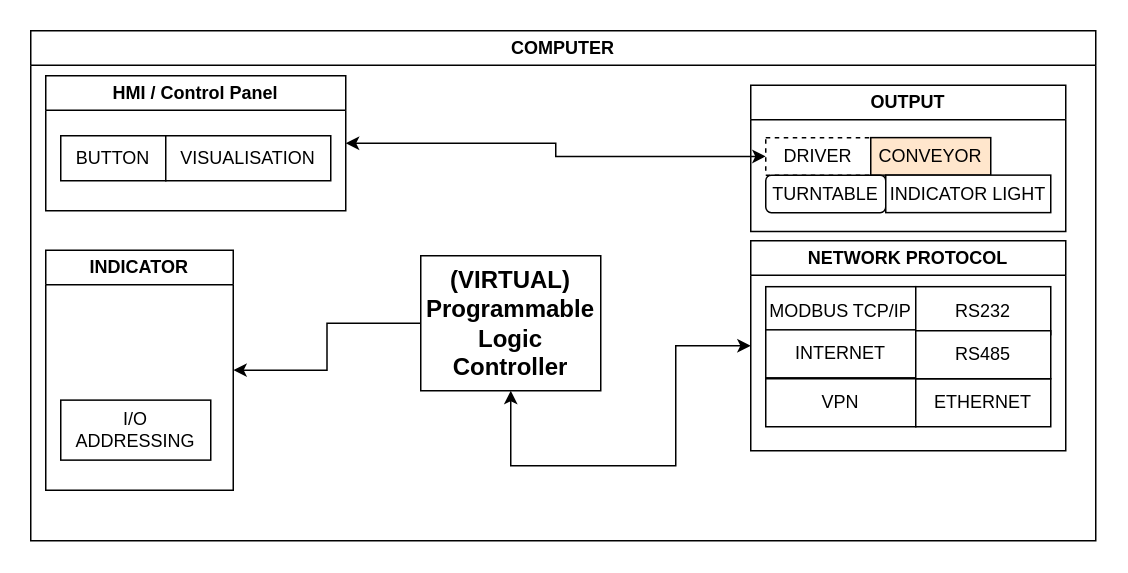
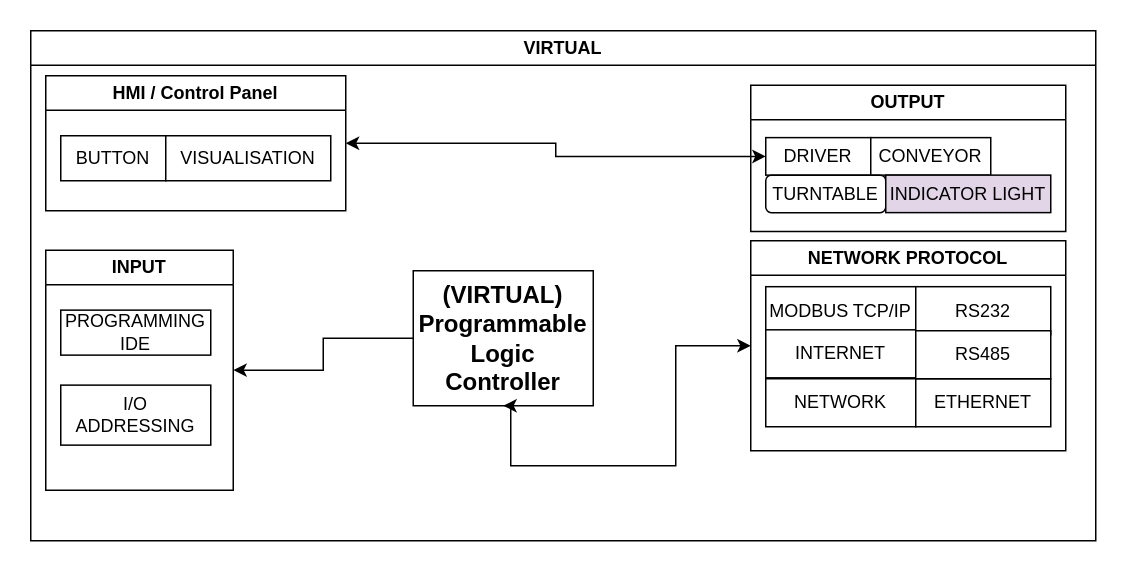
node "COMPUTER": label "COMPUTER" -> "VIRTUAL"
node "DRIVER": style dashed -> solid
node "CONVEYOR": fillcolor #ffe6cc -> #ffffff
node "INDICATOR LIGHT": fillcolor #ffffff -> #e1d5e7
node "INDICATOR": label "INDICATOR" -> "INPUT"
node "(VIRTUAL) Programmable Logic Controller": moved (511, 323) -> (503, 338)
node "PROGRAMMING IDE": added
node "VPN": label "VPN" -> "NETWORK"
node "I/O ADDRESSING": moved (136, 430) -> (136, 415)
